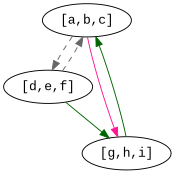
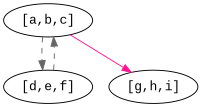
edge "[g,h,i]" -> "[a,b,c]": removed
edge "[d,e,f]" -> "[g,h,i]": removed
